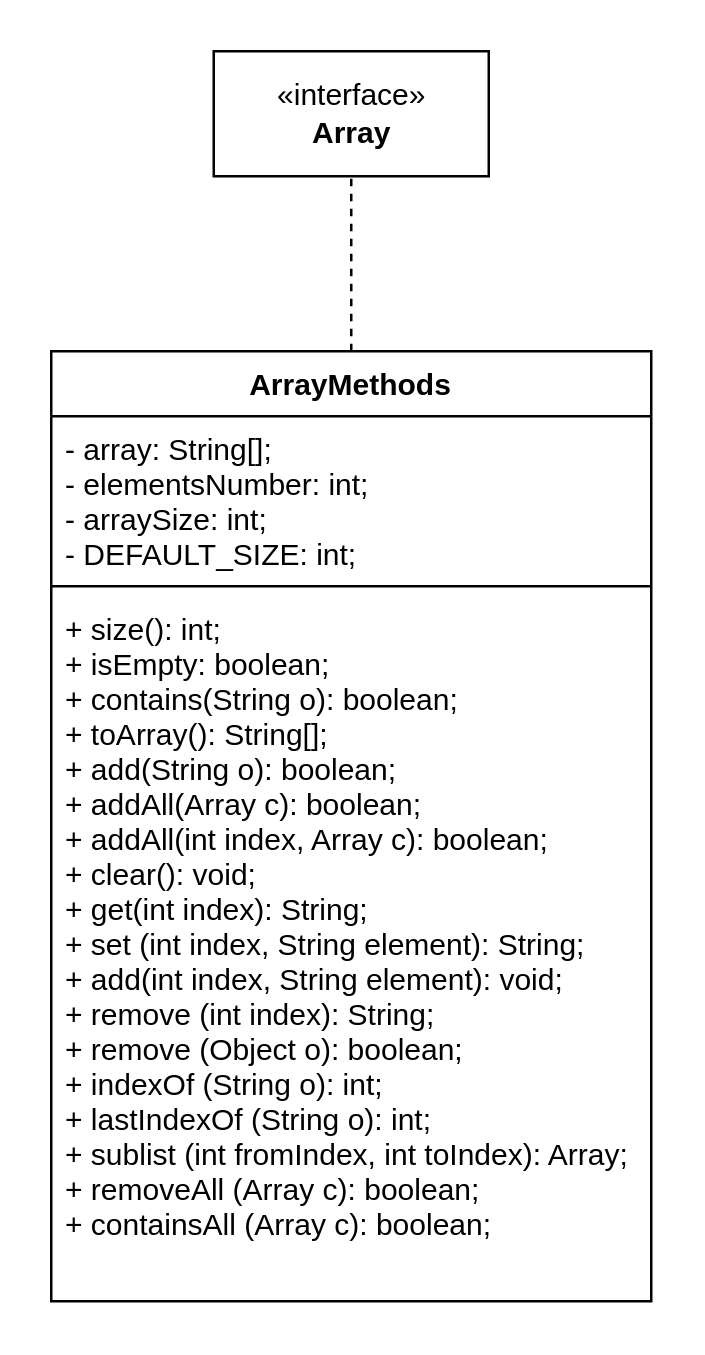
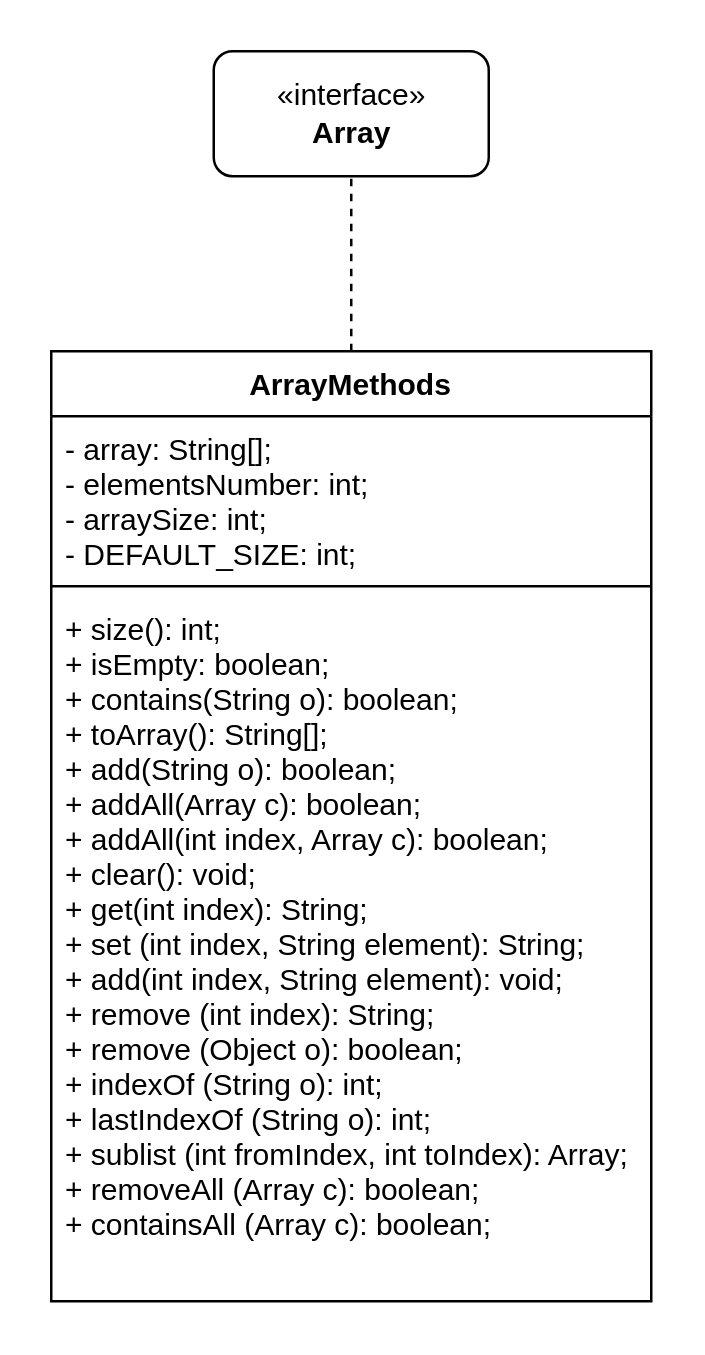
node "«interface» Array": shape rectangle -> rounded rectangle
